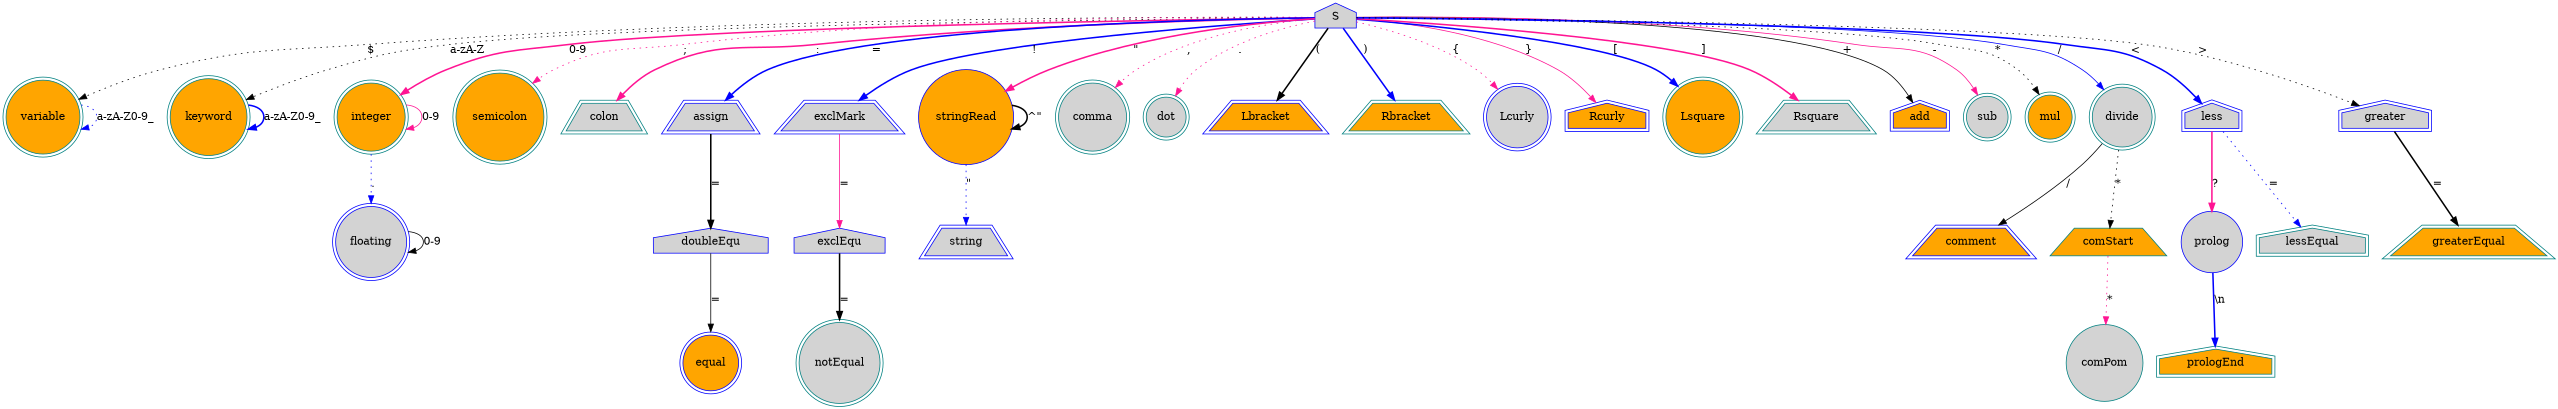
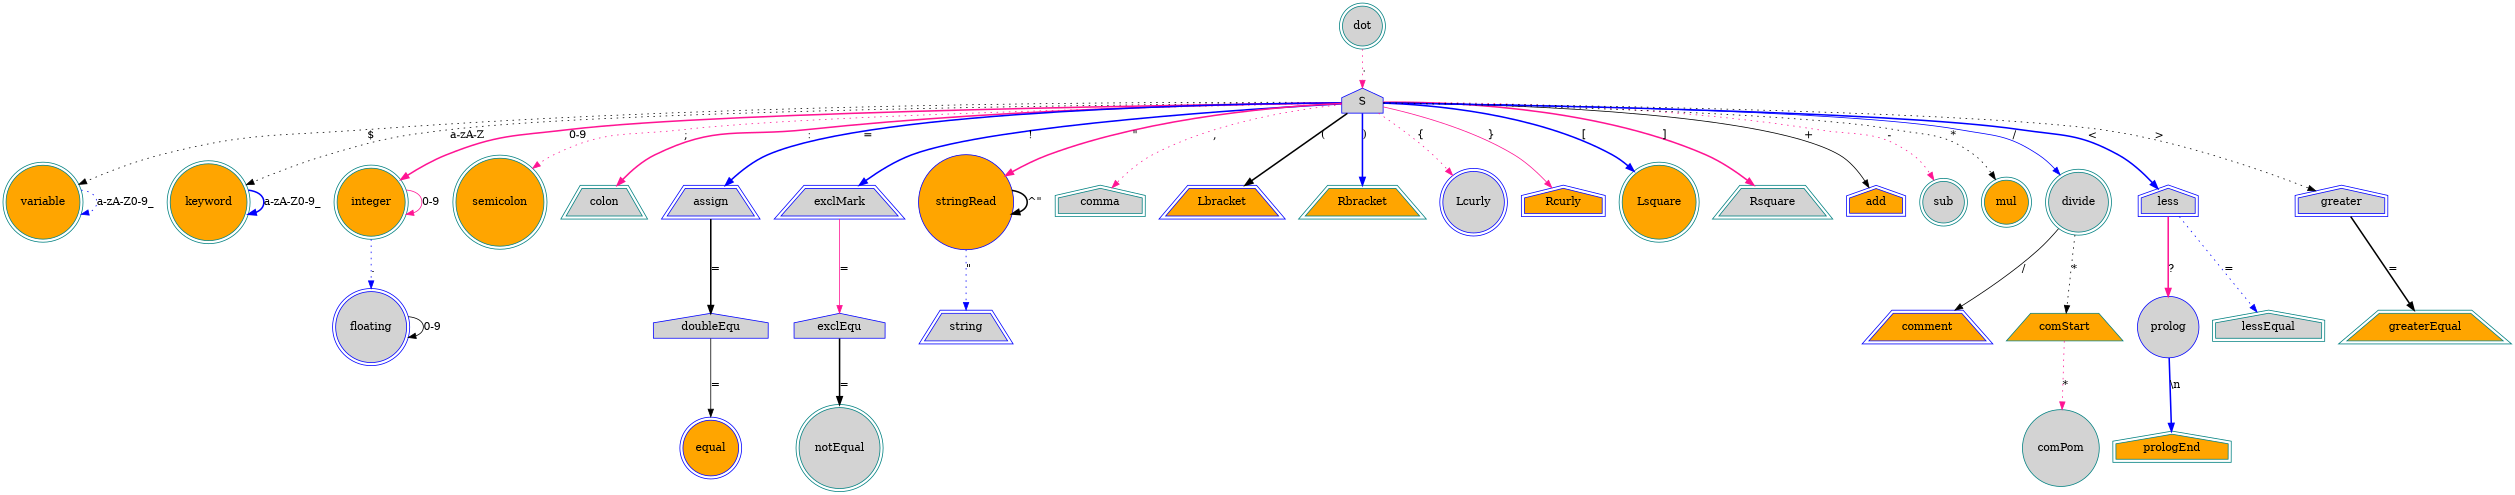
edge "S" -> "sub": style solid -> dotted
edge "S" -> "dot": reversed
node "comma": shape circle -> house
